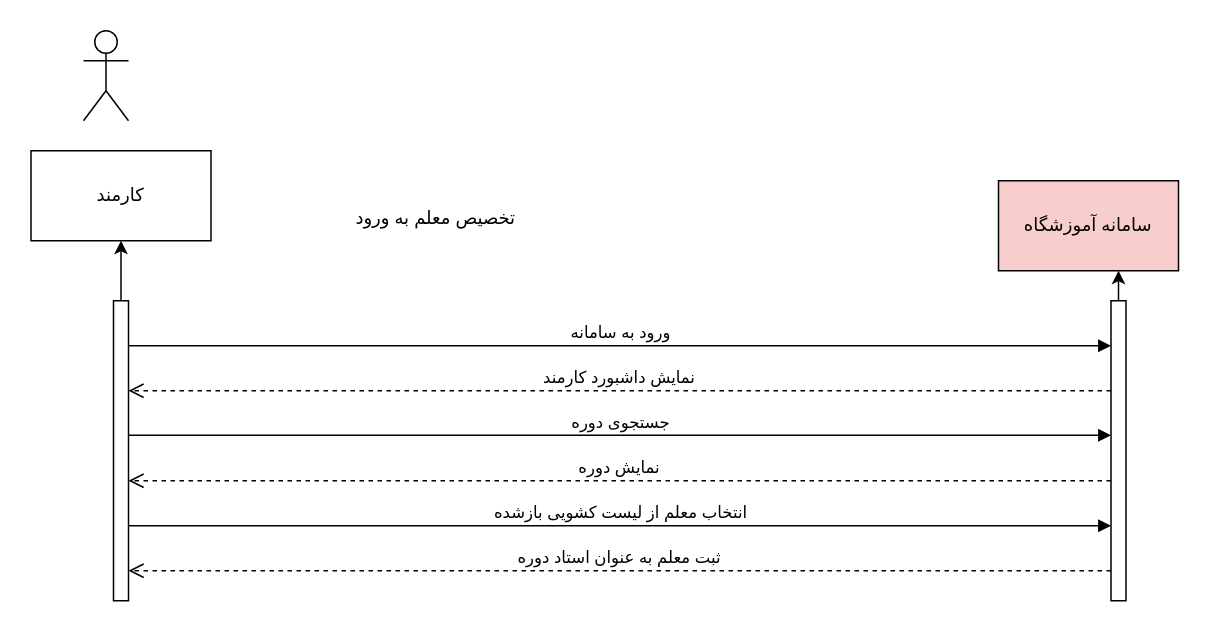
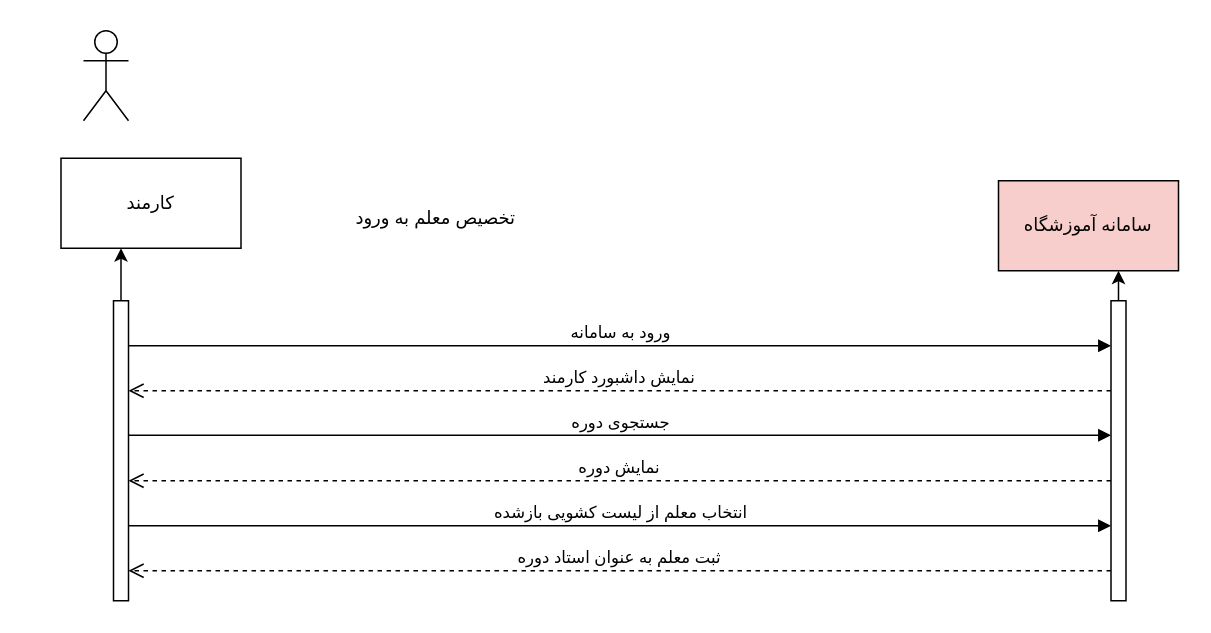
node "کارمند": moved (121, 196) -> (151, 203)
